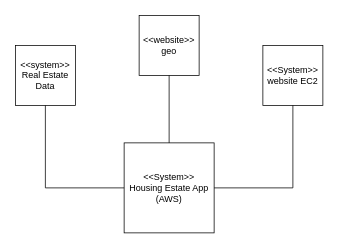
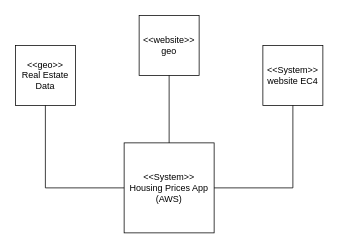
node "<<system>> Real Estate Data": label "<<system>> Real Estate Data" -> "<<geo>> Real Estate Data"
node "<<System>> website EC2": label "<<System>> website EC2" -> "<<System>> website EC4"
node "<<System>> Housing Estate App (AWS)": label "<<System>> Housing Estate App (AWS)" -> "<<System>> Housing Prices App (AWS)"
